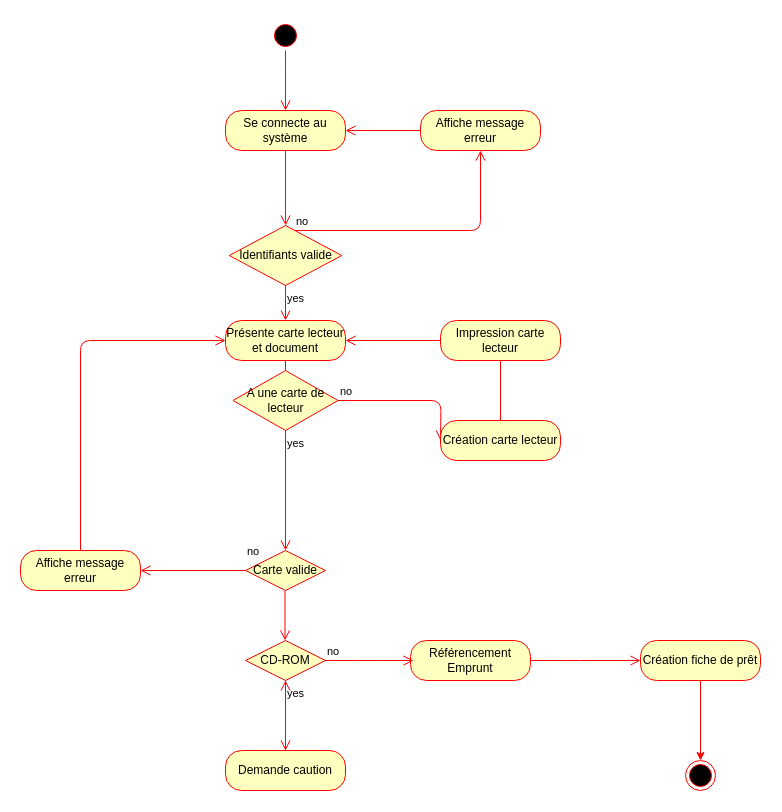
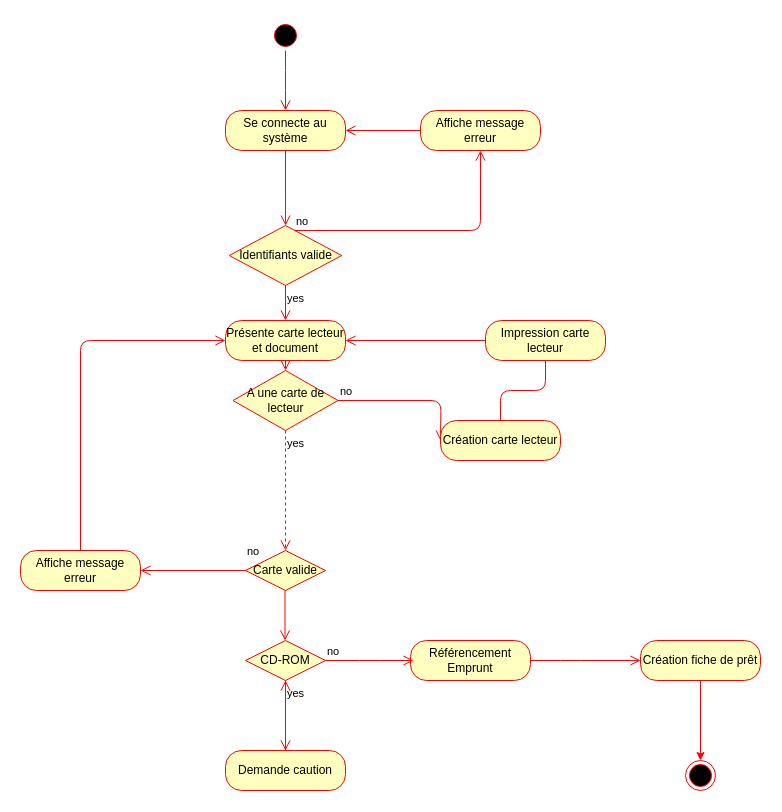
node "Impression carte lecteur": moved (501, 341) -> (546, 341)
edge "Présente carte lecteur et document" -- "A une carte de lecteur": arrowhead none -> open
edge "A une carte de lecteur" -> "Carte valide": style solid -> dashed
